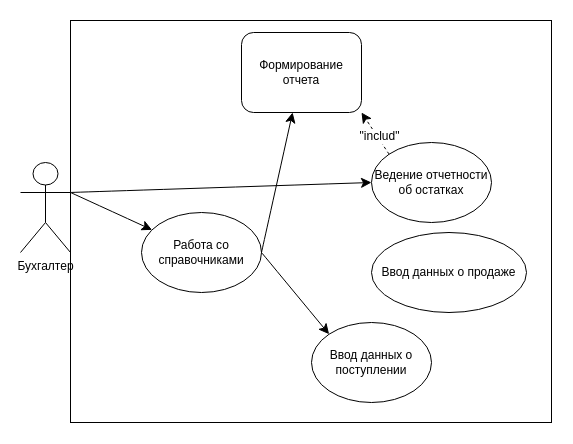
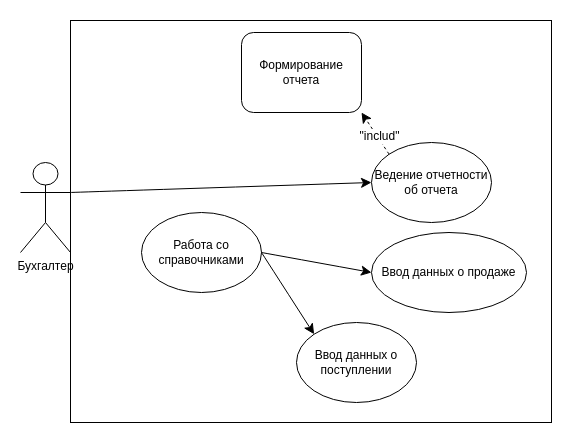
node "Ведение отчетности об остатках": label "Ведение отчетности об остатках" -> "Ведение отчетности об отчета"
edge "Работа со справочниками" -> "Формирование отчета": now "Работа со справочниками" -> "Ввод данных о продаже"
edge "Бухгалтер" -> "Работа со справочниками": removed
node "Ввод данных о поступлении": moved (372, 363) -> (357, 363)
